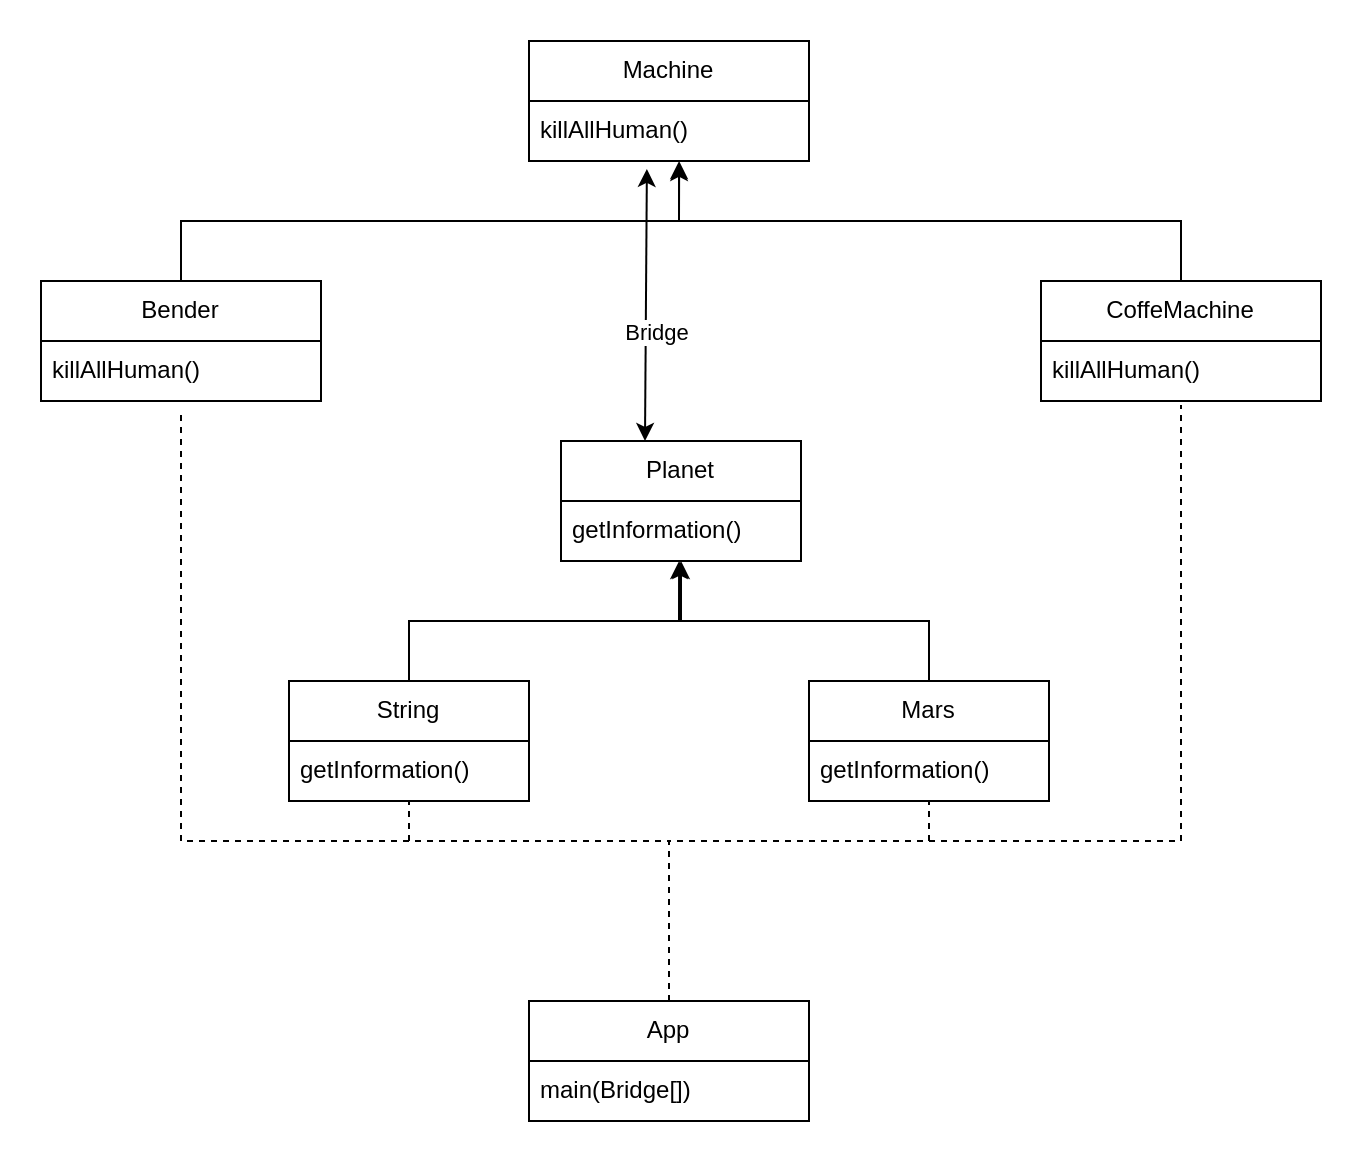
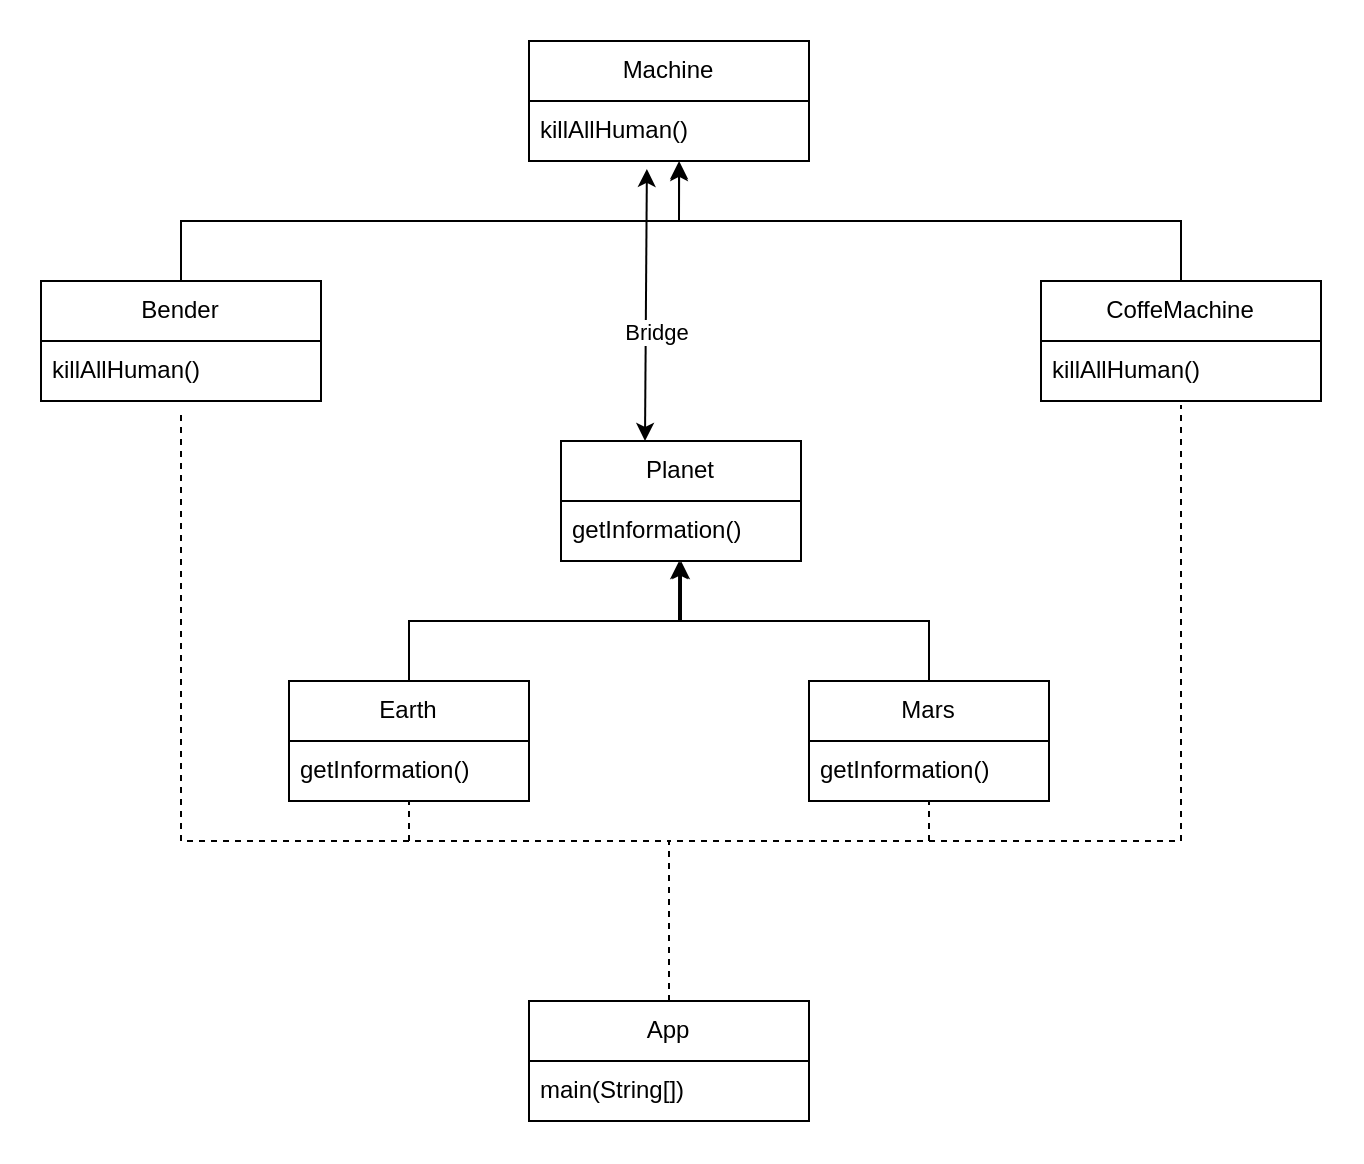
node "String": label "String" -> "Earth"
node "main(Bridge[])": label "main(Bridge[])" -> "main(String[])"
